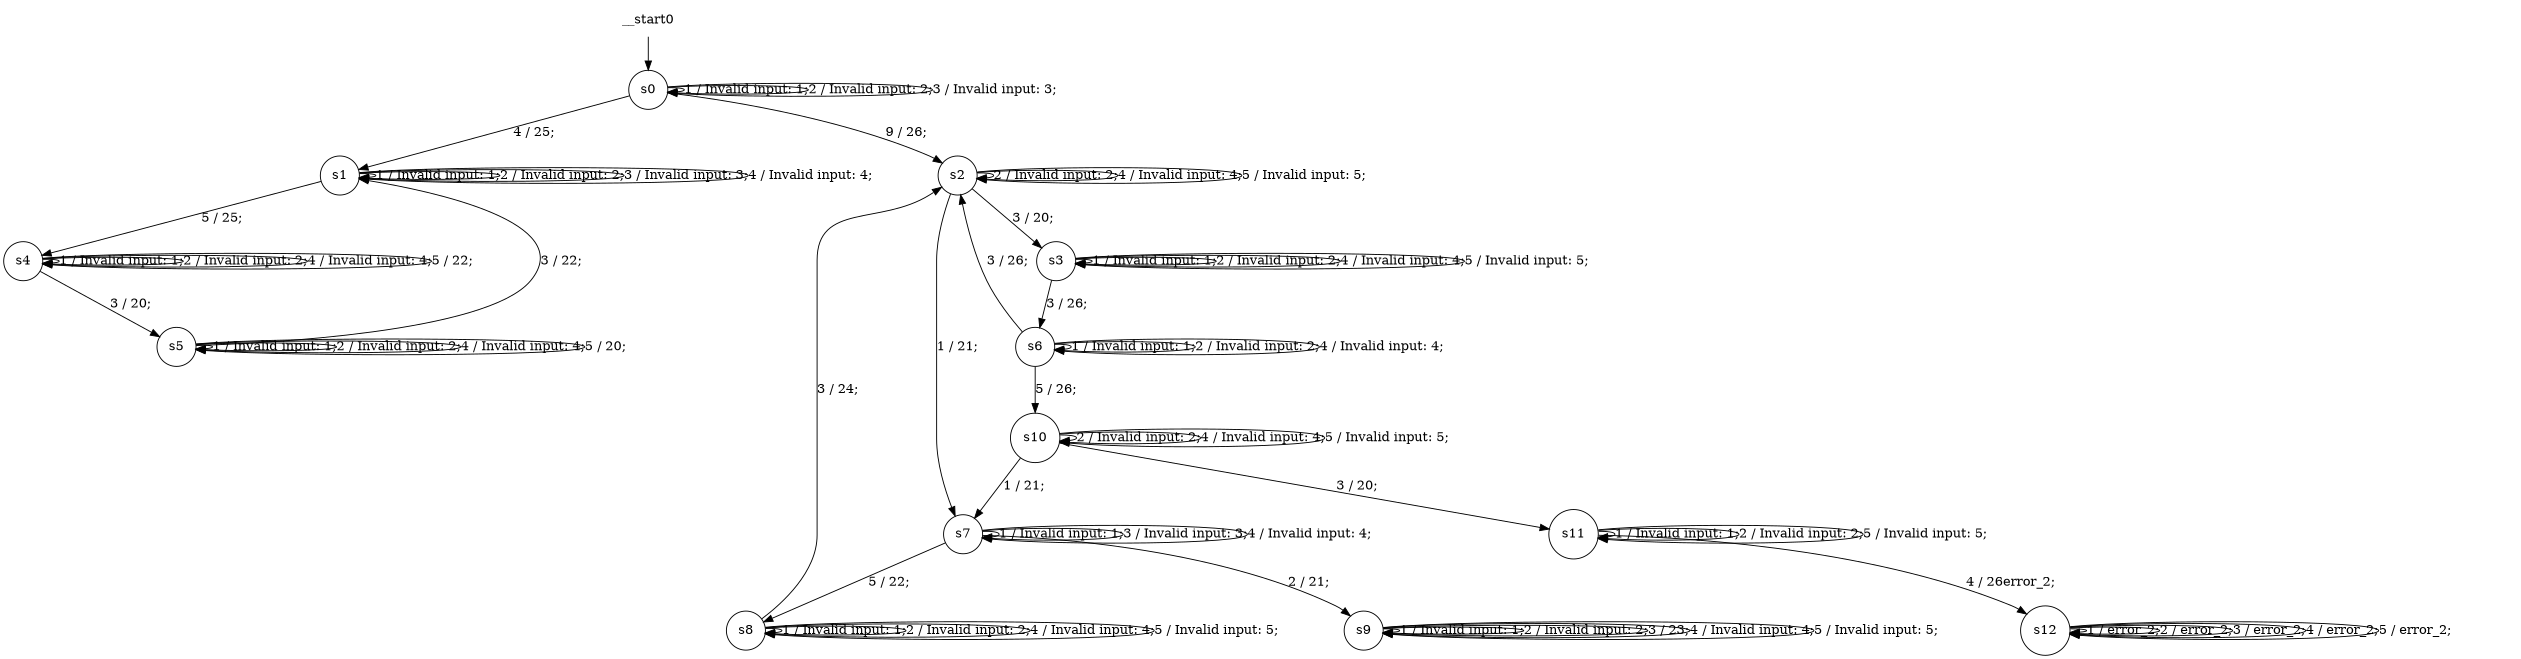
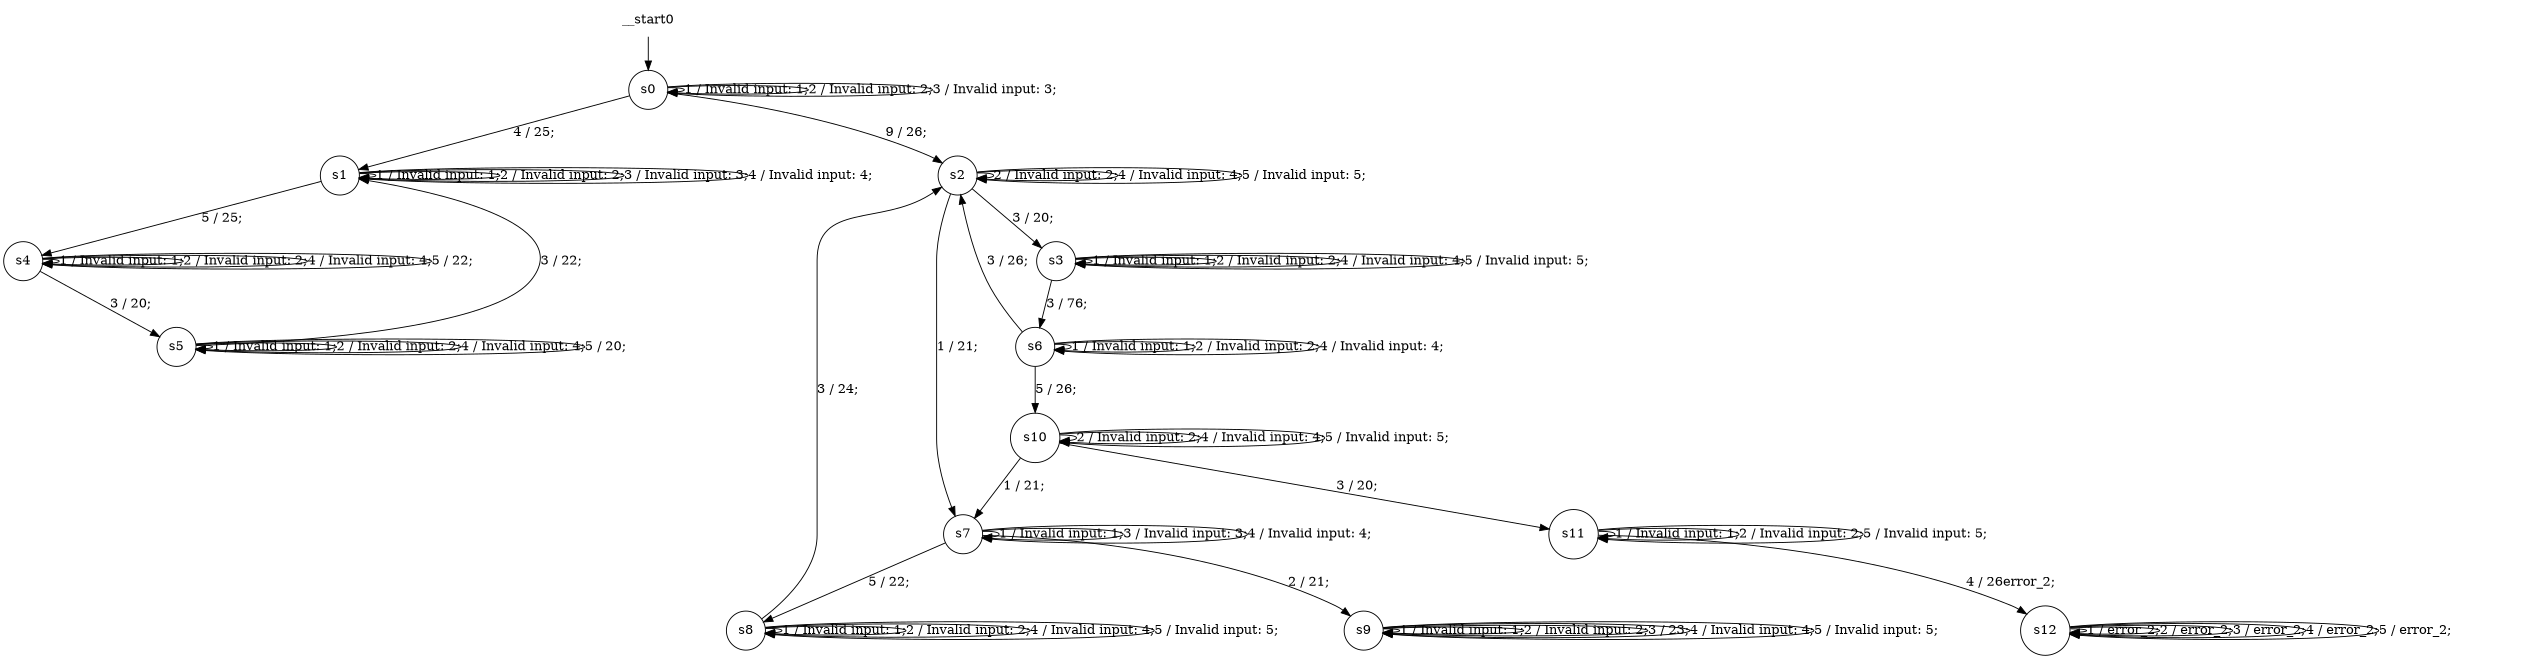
edge "s3" -> "s6": label "3 / 26;" -> "3 / 76;"
